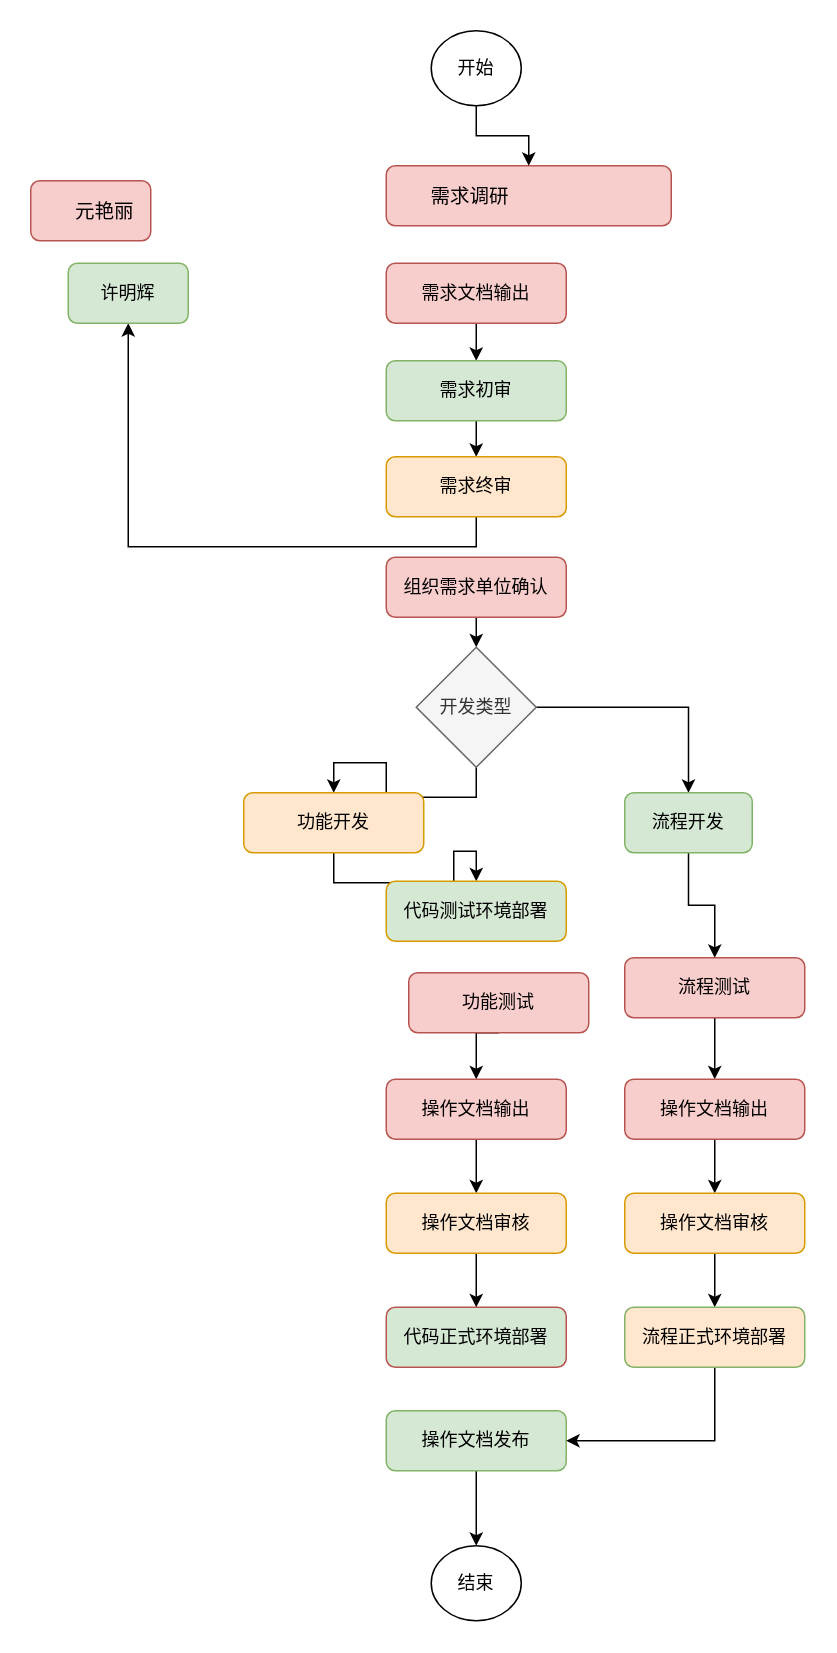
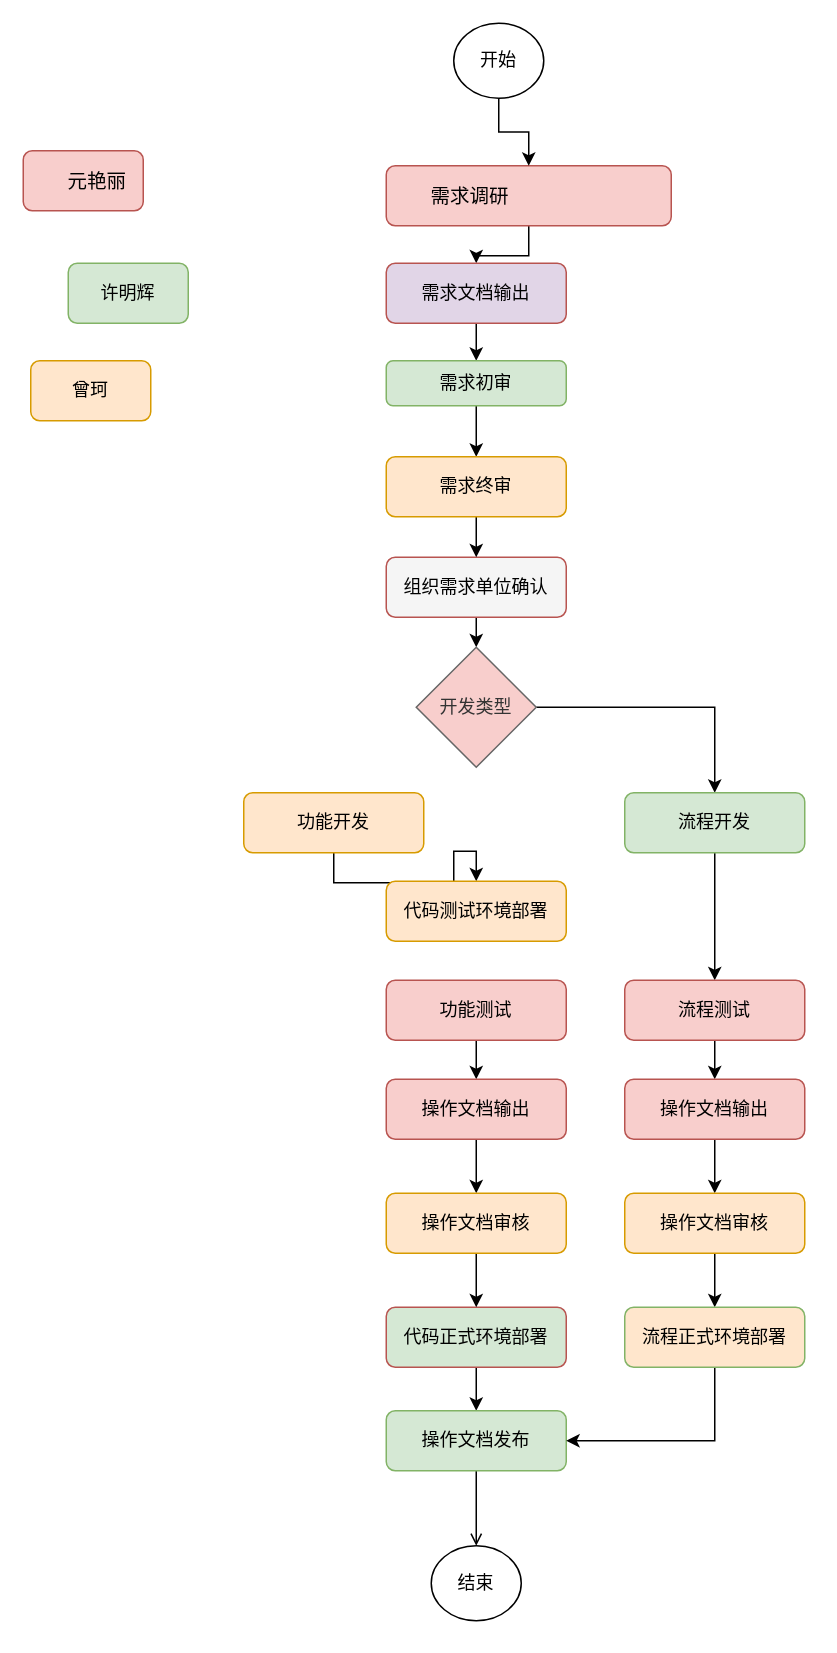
node "开始": moved (476, 68) -> (499, 61)
node "元艳丽": moved (91, 211) -> (83, 181)
edge "需求调研" -> "需求文档输出": added
node "需求文档输出": fillcolor #f8cecc -> #e1d5e7
node "曾珂": added
node "需求初审": size 180x60 -> 180x45
edge "需求终审" -> "许明辉": now "需求终审" -> "组织需求单位确认"
node "组织需求单位确认": fillcolor #f8cecc -> #f5f5f5
node "开发类型": fillcolor #f5f5f5 -> #f8cecc
edge "开发类型" -> "功能开发": removed
node "流程开发": size 128x60 -> 180x60
node "代码测试环境部署": fillcolor #d5e8d4 -> #ffe6cc
node "流程测试": moved (715, 988) -> (715, 1010)
node "功能测试": moved (499, 1003) -> (476, 1010)
edge "代码正式环境部署" -> "操作文档发布": added
edge "操作文档发布" -> "结束": arrowhead classic -> open
